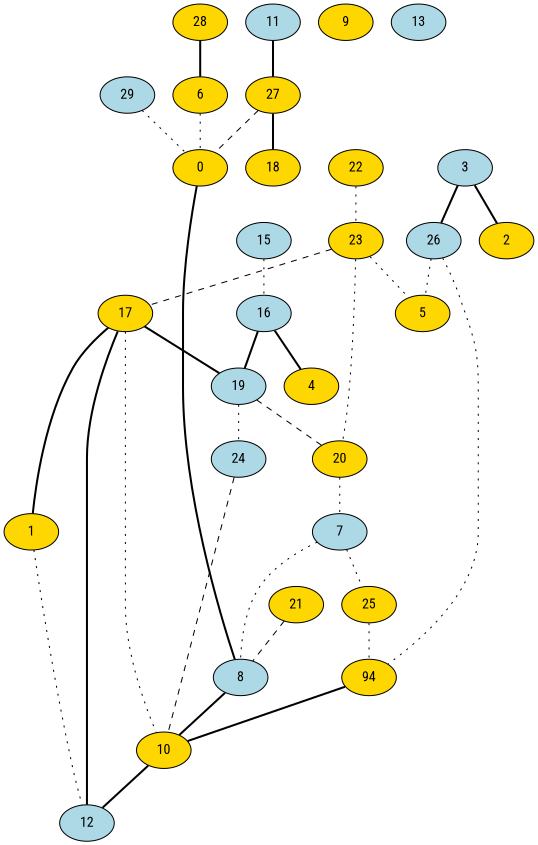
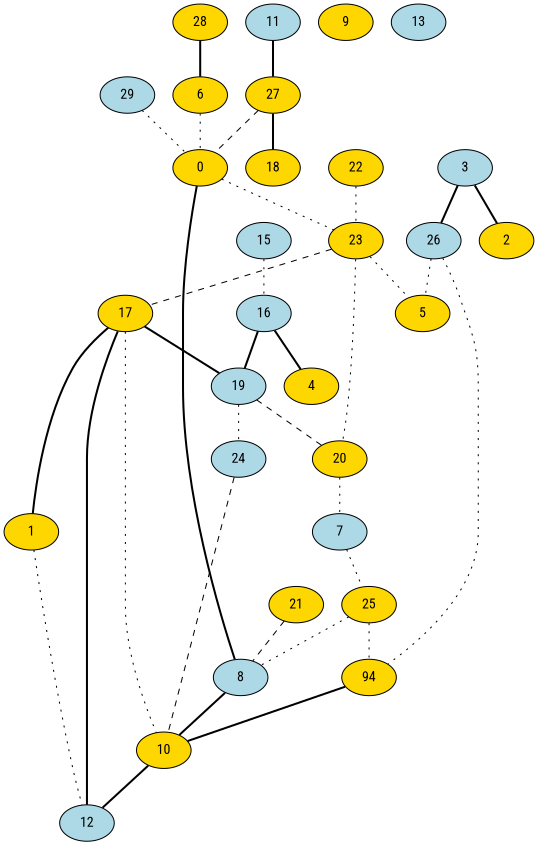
edge "0" -- "23": added
edge "7" -- "8": now "25" -- "8"
